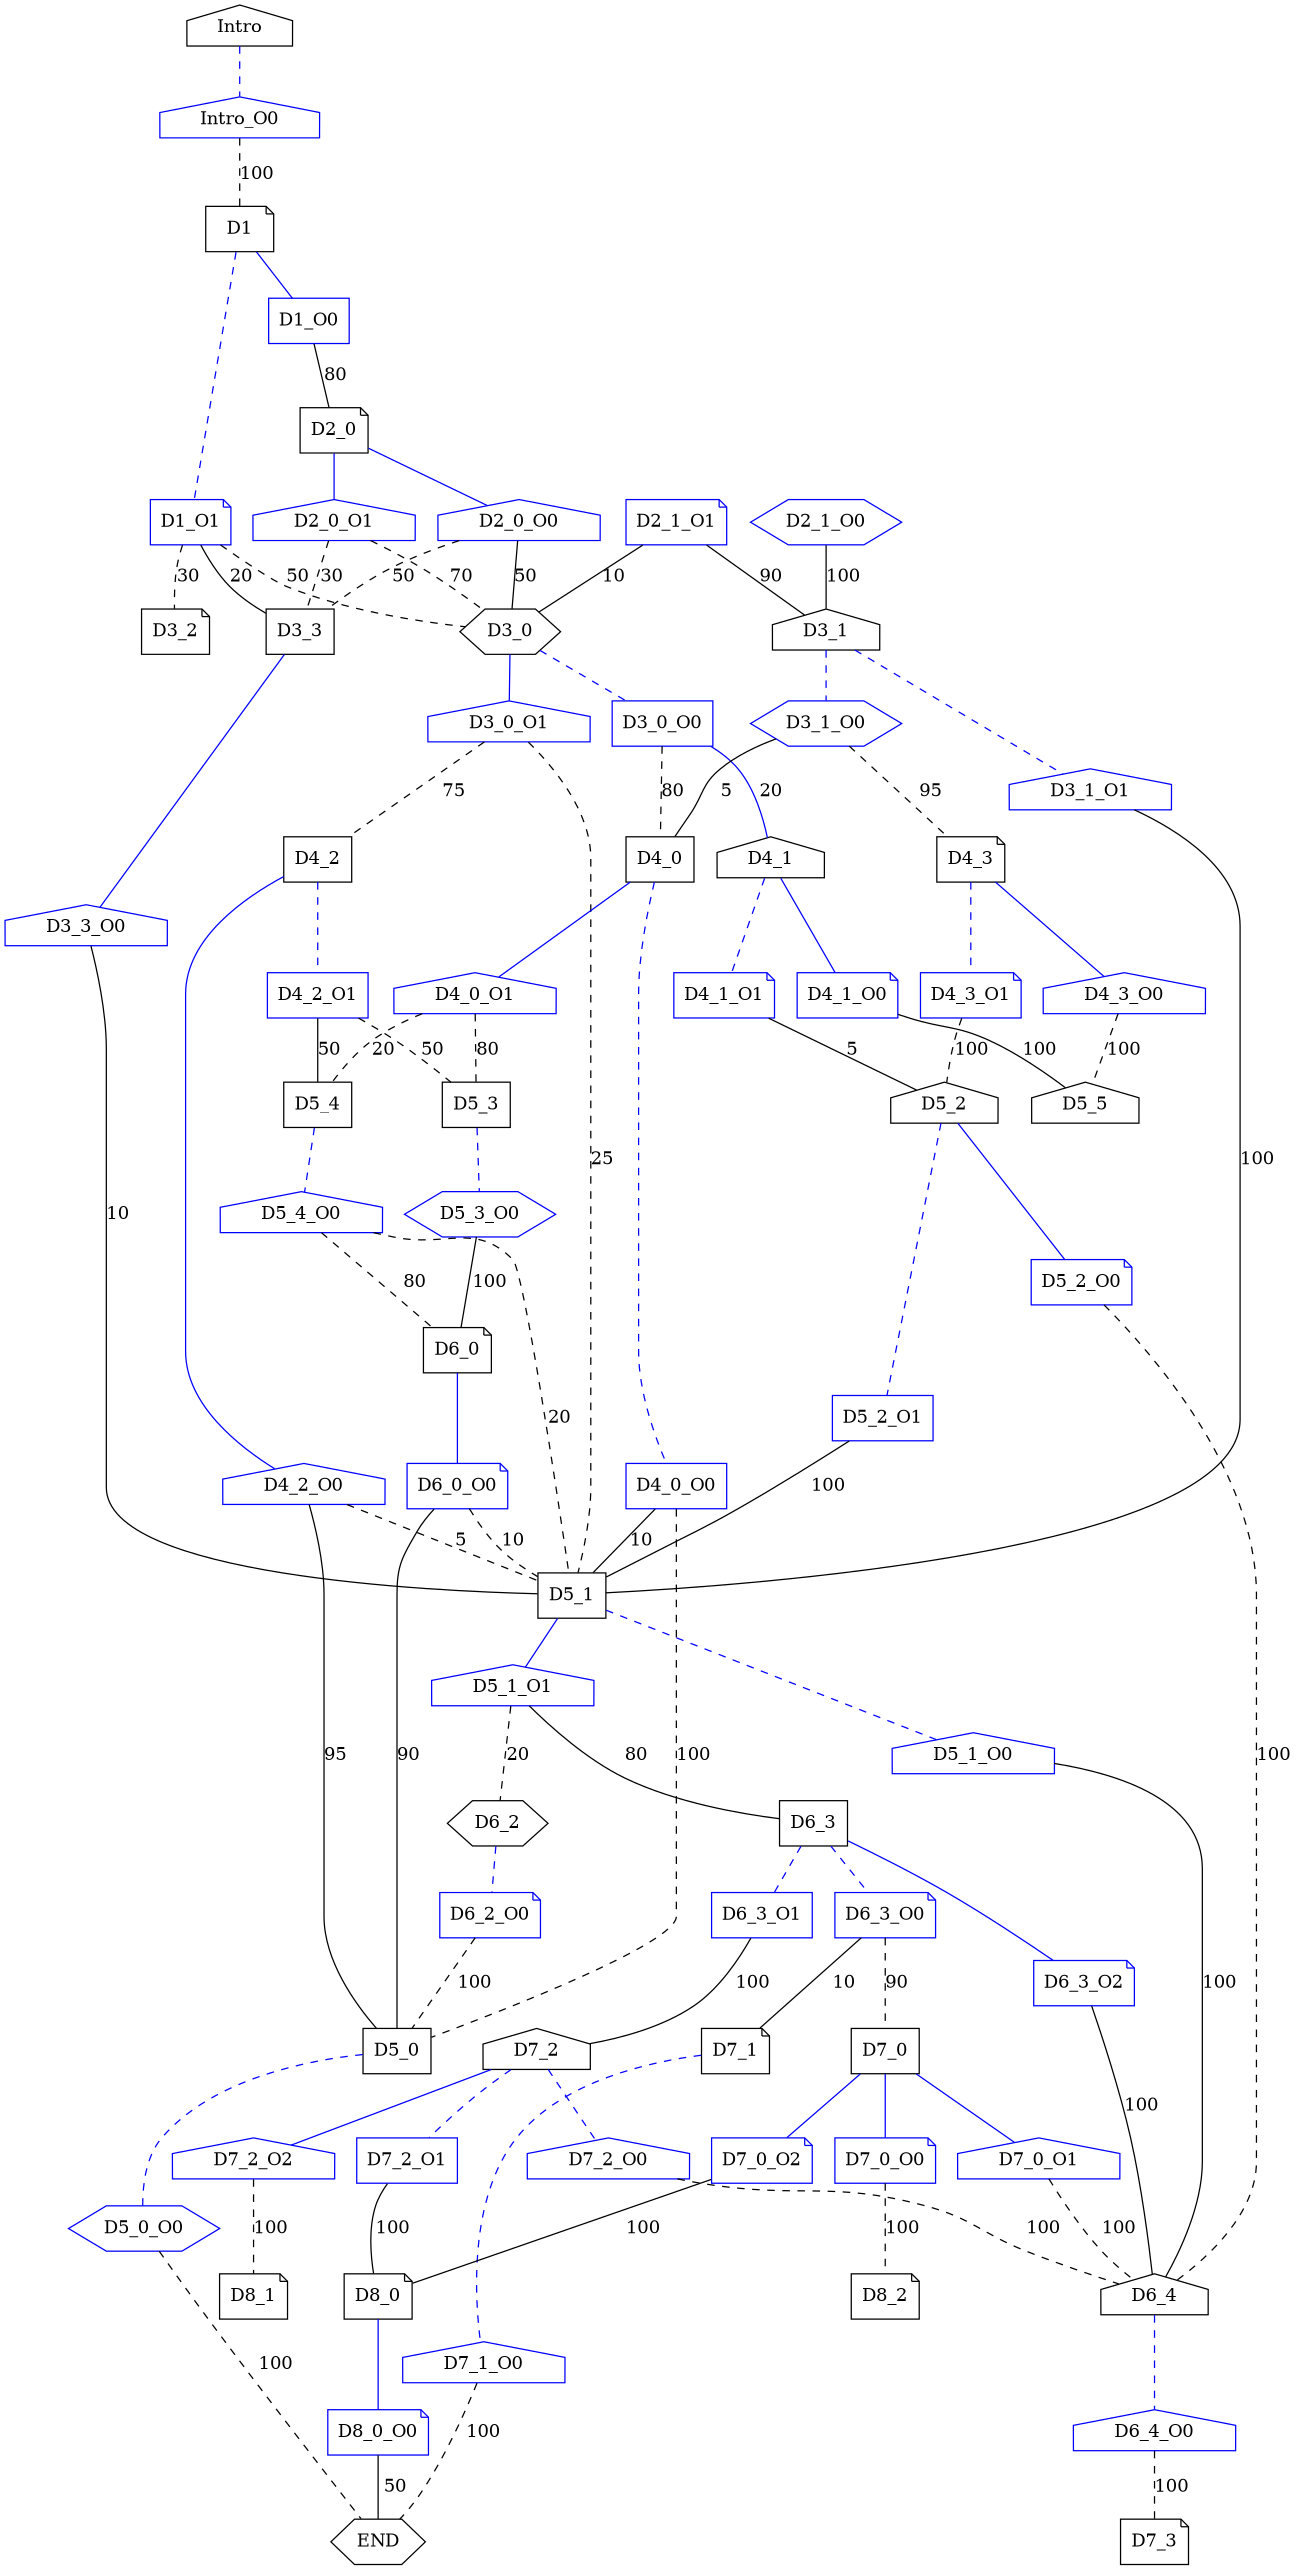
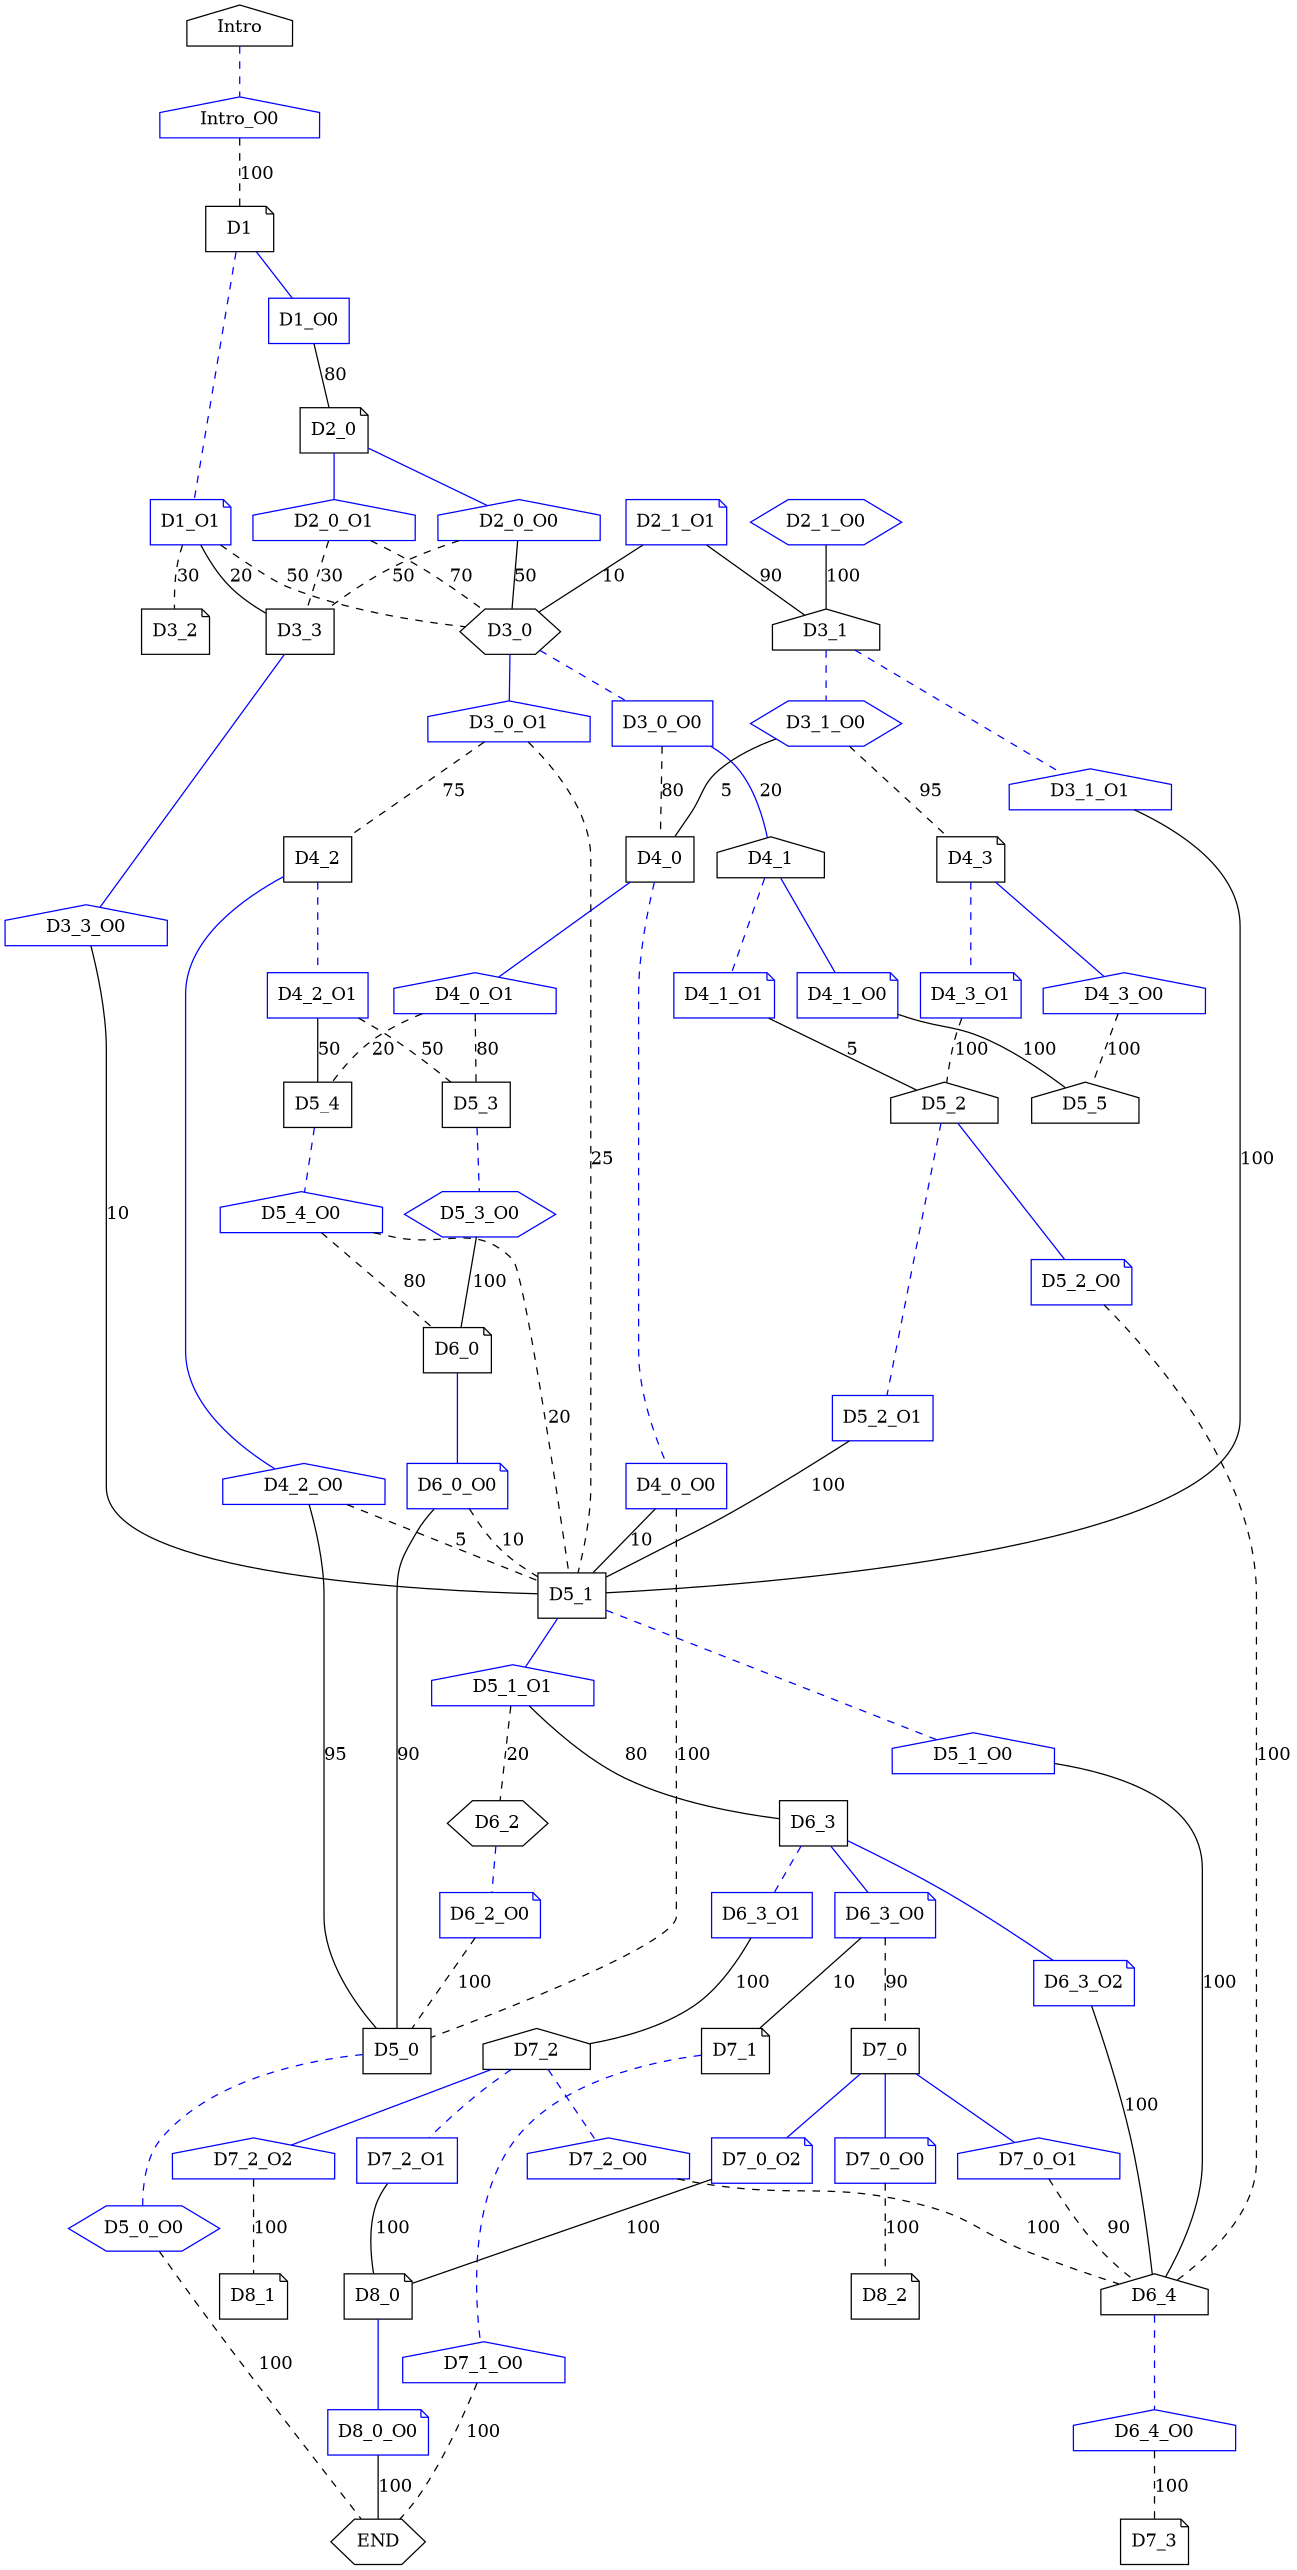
edge "D6_3" -- "D6_3_O0": style dashed -> solid
edge "D7_0_O1" -- "D6_4": label "100" -> "90"
edge "D8_0_O0" -- "END": label "50" -> "100"
